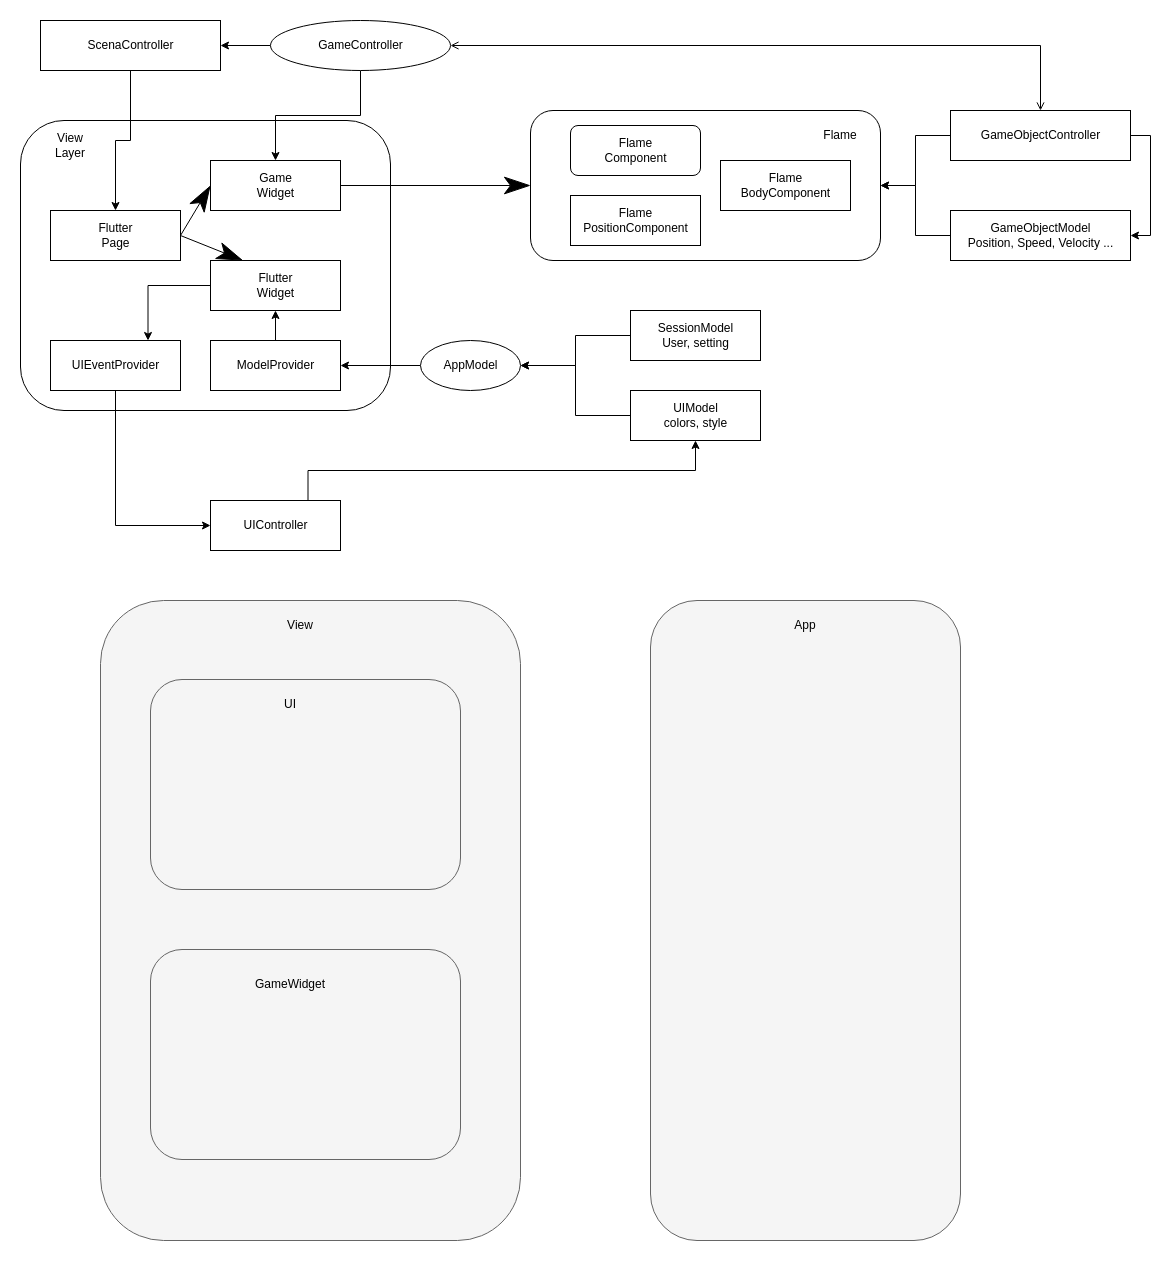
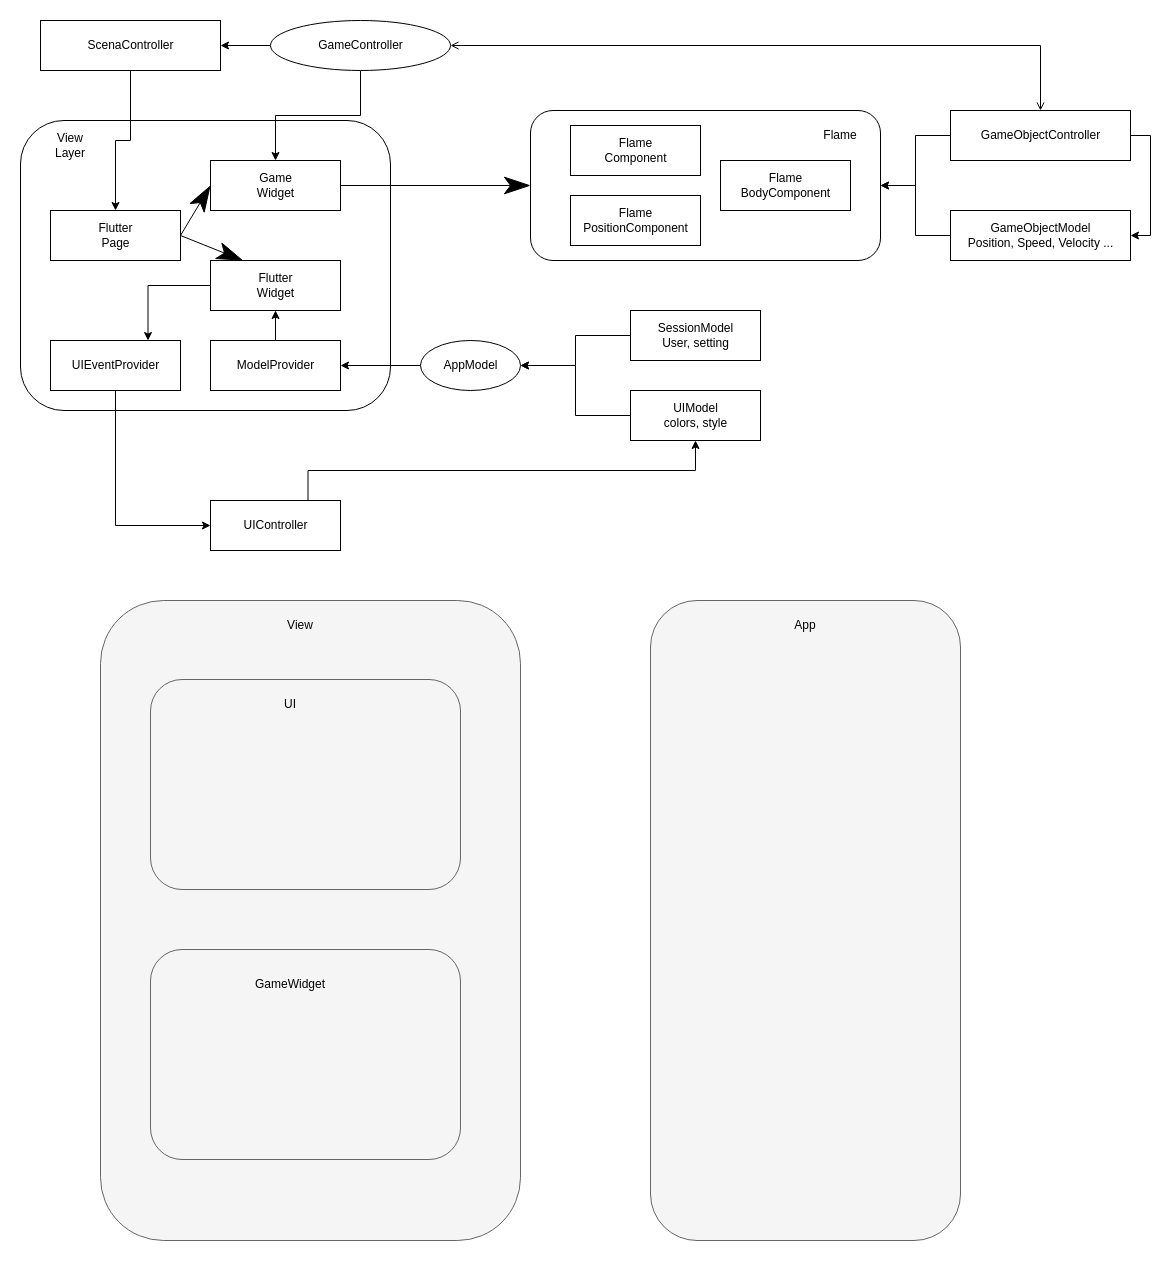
node "Flame Component": shape rounded rectangle -> rectangle
